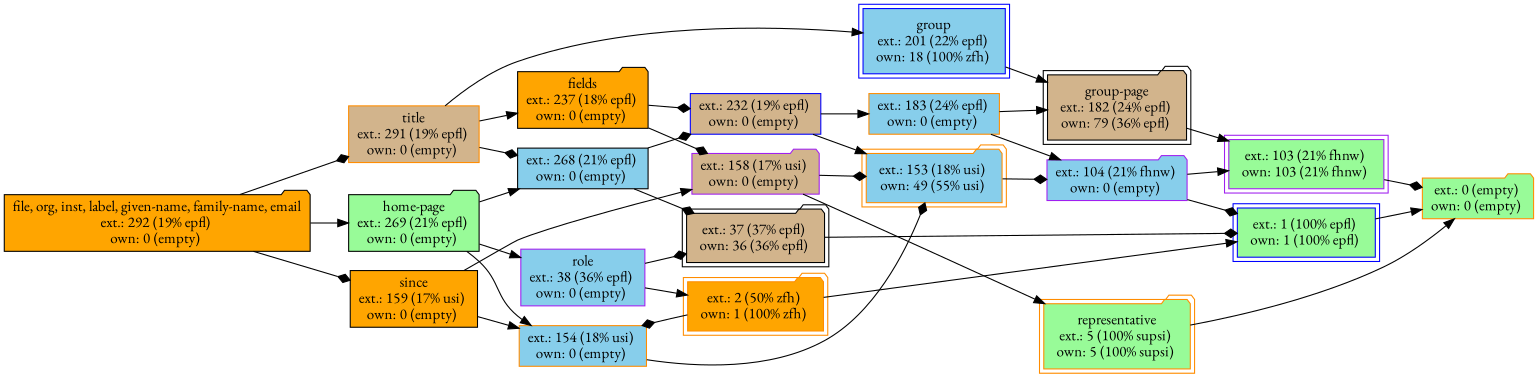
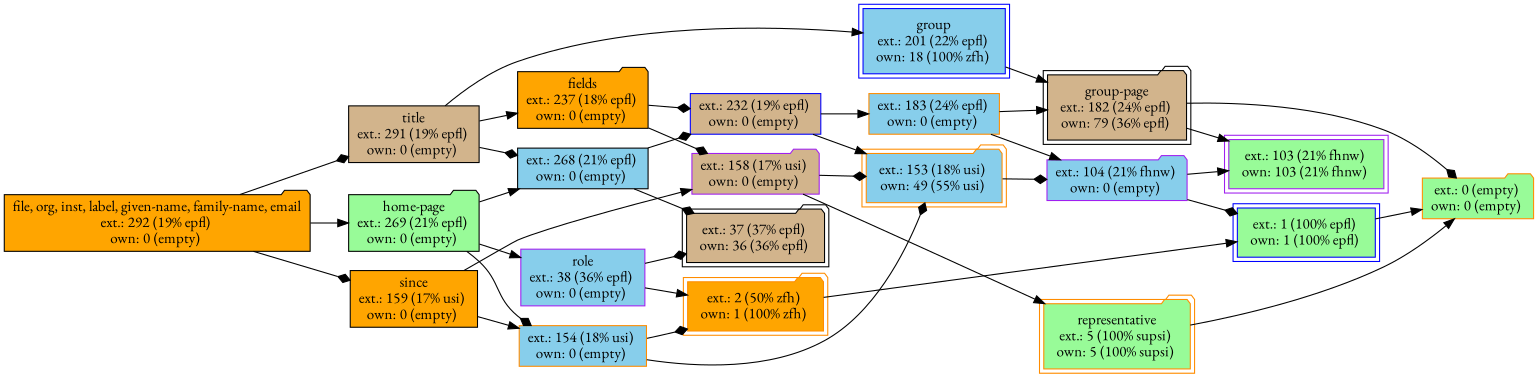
node "title ext.: 291 (19% epfl) own: 0 (empty)": color darkorange -> black
edge "ext.: 103 (21% fhnw) own: 103 (21% fhnw)" -> "ext.: 0 (empty) own: 0 (empty)": now "group-page ext.: 182 (24% epfl) own: 79 (36% epfl)" -> "ext.: 0 (empty) own: 0 (empty)"
edge "ext.: 37 (37% epfl) own: 36 (36% epfl)" -> "ext.: 1 (100% epfl) own: 1 (100% epfl)": removed
edge "home-page ext.: 269 (21% epfl) own: 0 (empty)" -> "ext.: 154 (18% usi) own: 0 (empty)": arrowhead normal -> diamond
edge "ext.: 2 (50% zfh) own: 1 (100% zfh)" -> "ext.: 154 (18% usi) own: 0 (empty)": reversed
